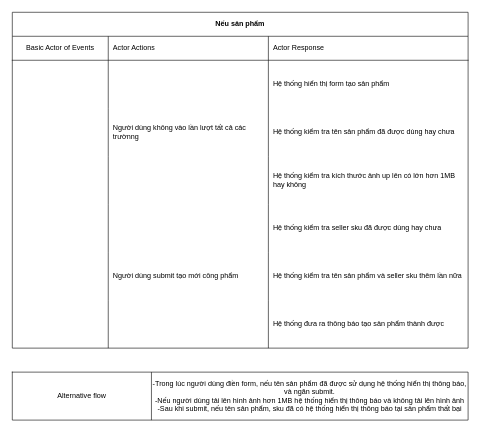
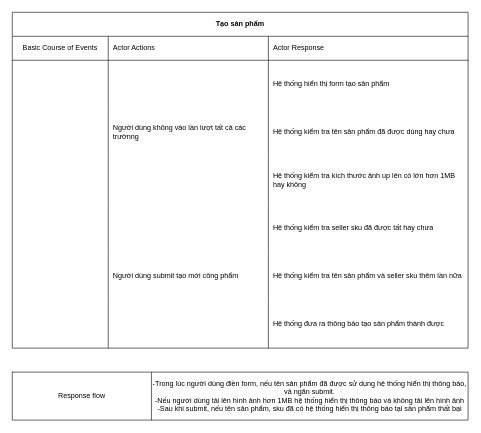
node "Nếu sản phẩm": label "Nếu sản phẩm" -> "Tạo sản phẩm"
node "Basic Actor of Events": label "Basic Actor of Events" -> "Basic Course of Events"
node "Hệ thống kiểm tra seller sku đã được dùng hay chưa": label "Hệ thống kiểm tra seller sku đã được dùng hay chưa" -> "Hệ thống kiểm tra seller sku đã được tất hay chưa"
node "Alternative flow": label "Alternative flow" -> "Response flow"
